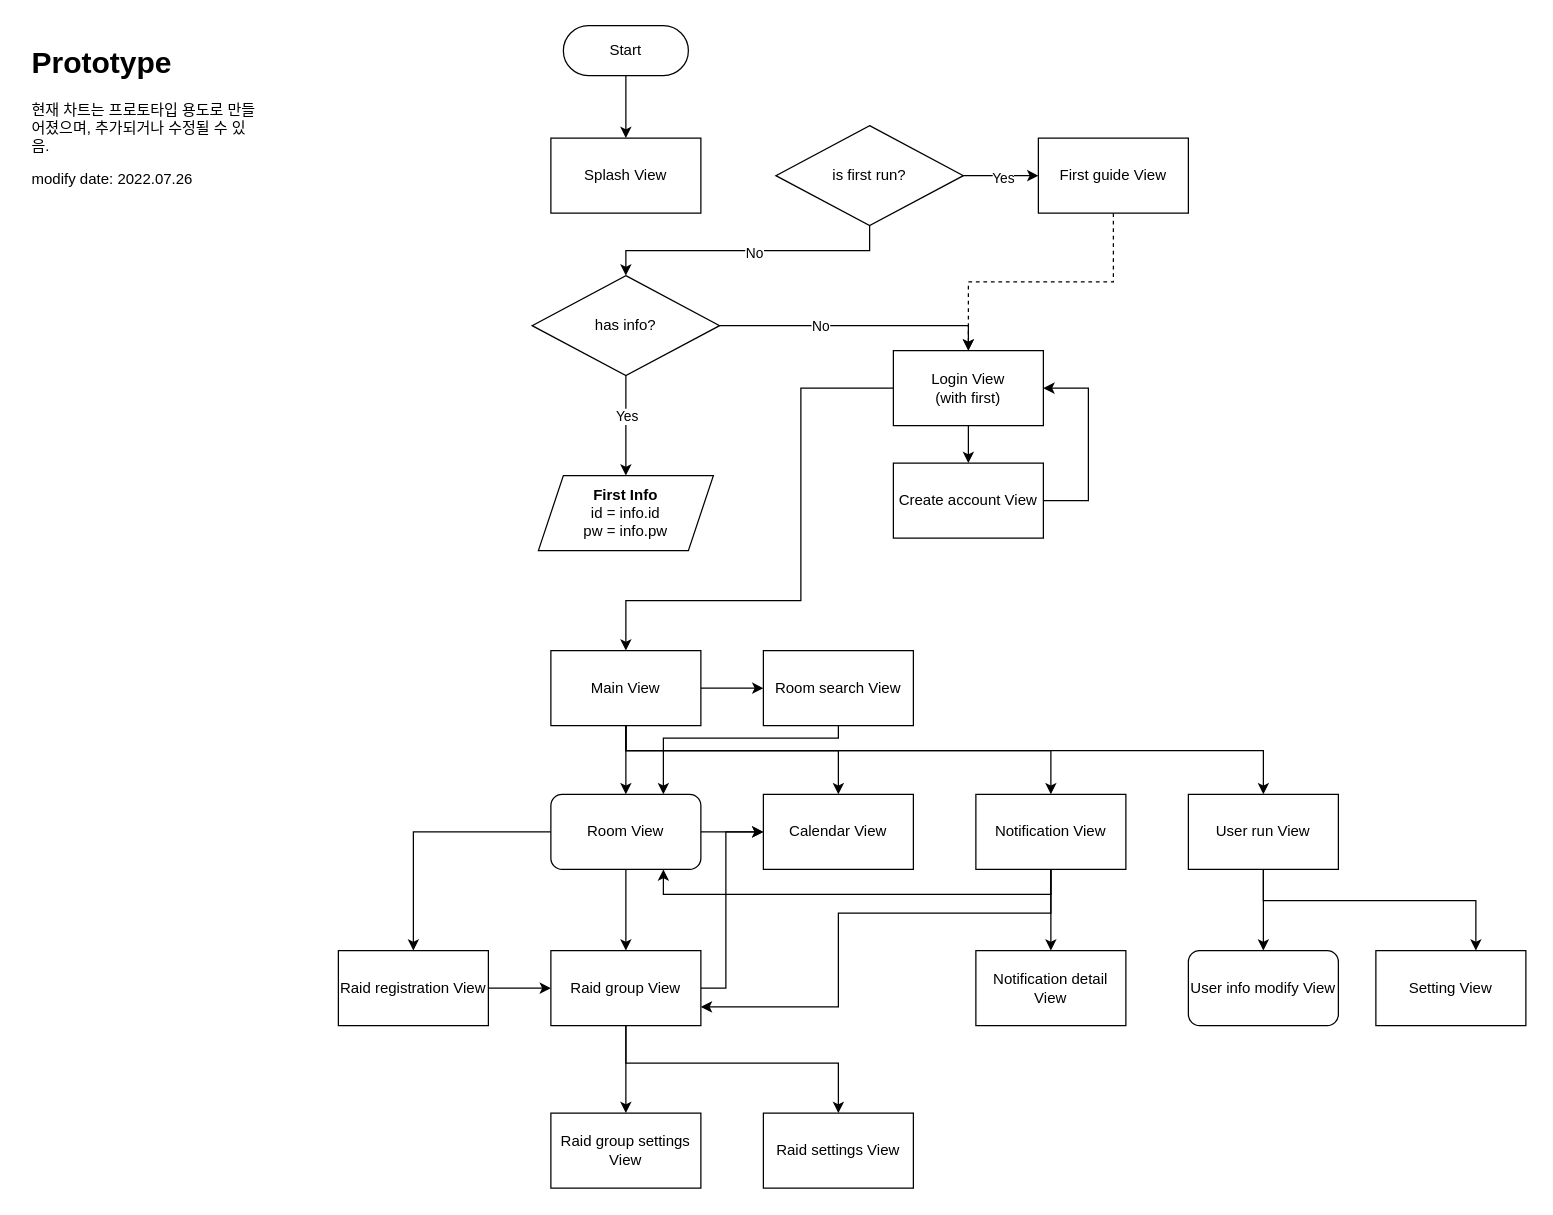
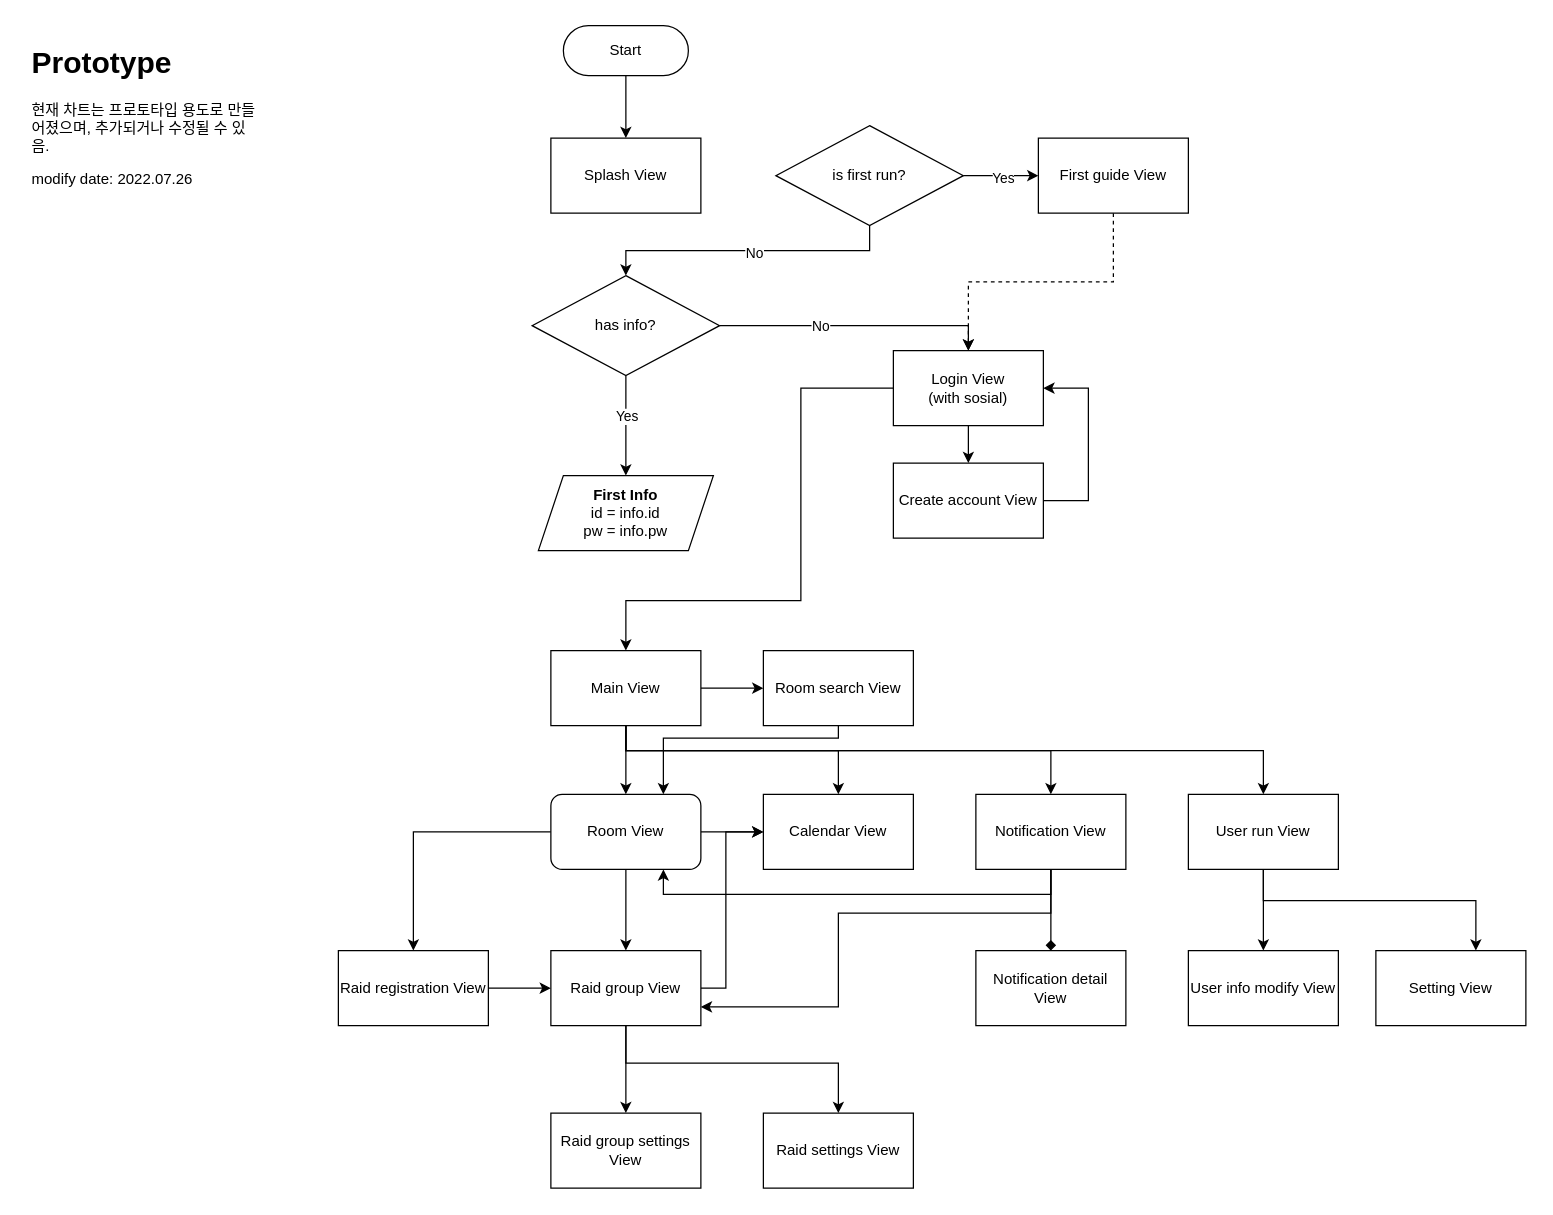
node "Login View (with first)": label "Login View (with first)" -> "Login View (with sosial)"
edge "Notification View" -> "Notification detail View": arrowhead classic -> diamond
node "User info modify View": shape rounded rectangle -> rectangle
